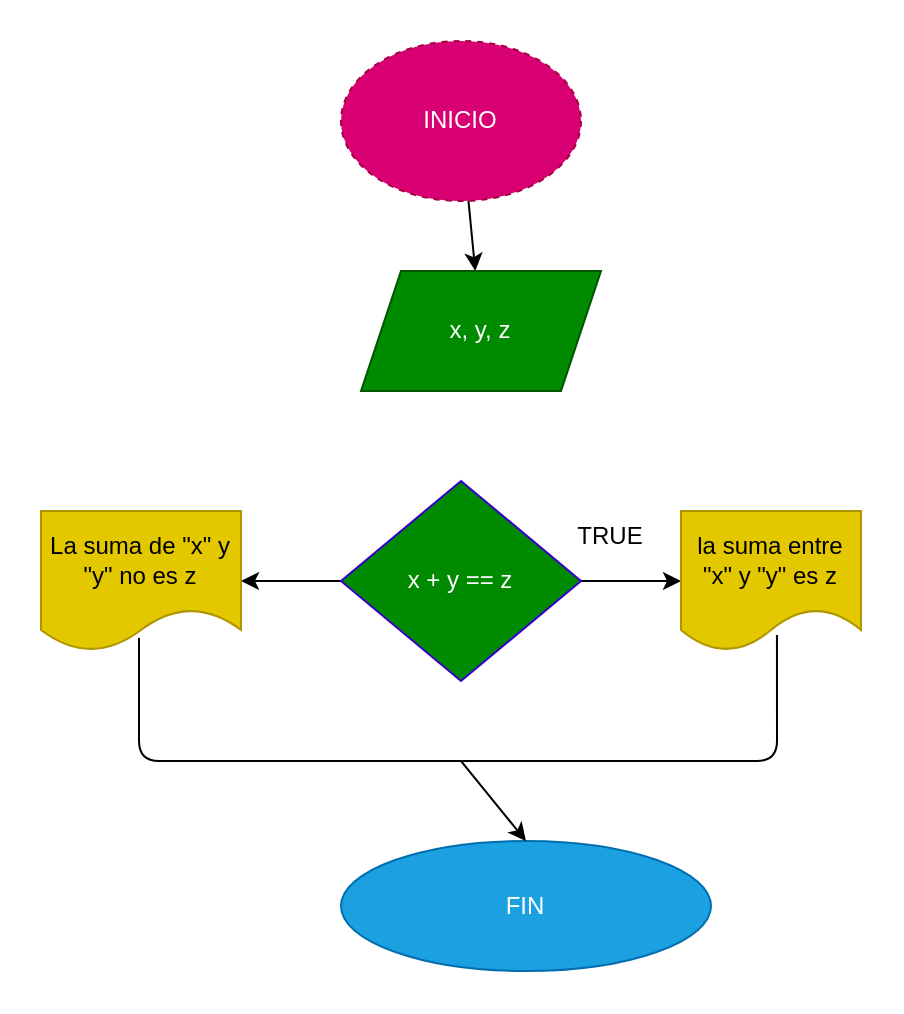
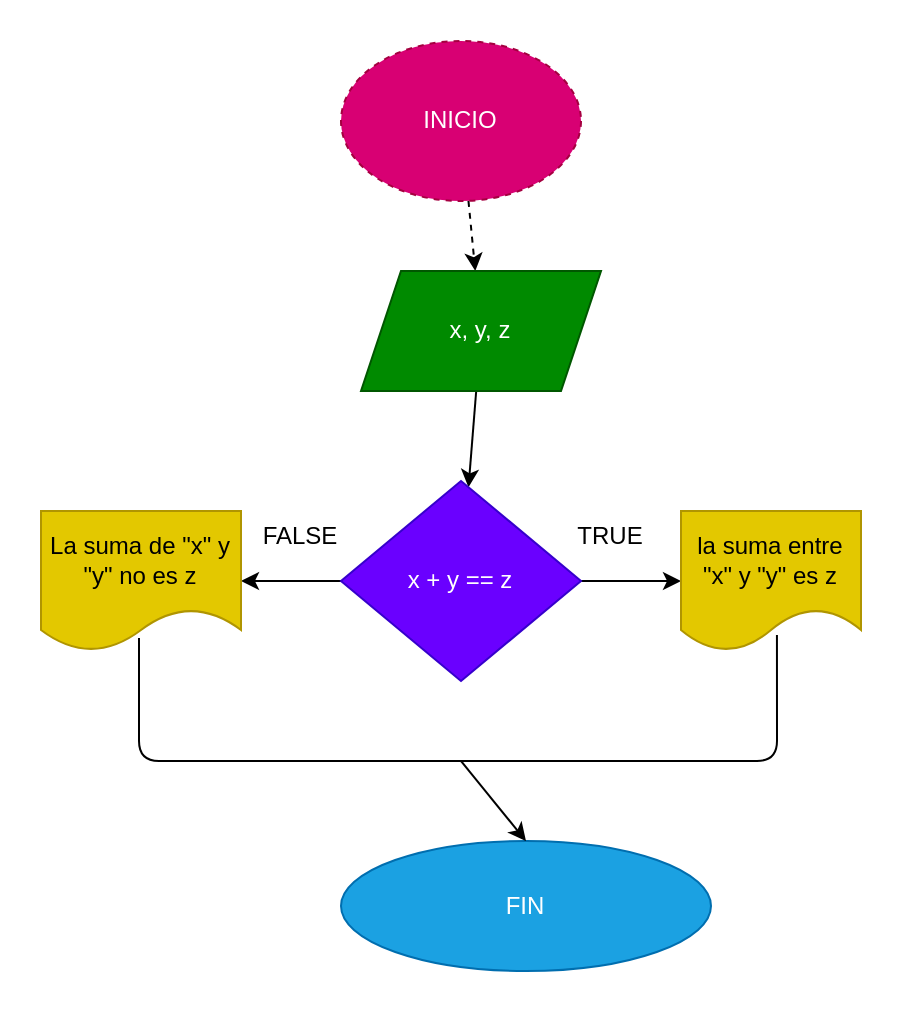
edge "INICIO" -> "x, y, z": style solid -> dashed
edge "x, y, z" -> "x + y == z": added
node "FALSE": added
node "x + y == z": fillcolor #008a00 -> #6a00ff
